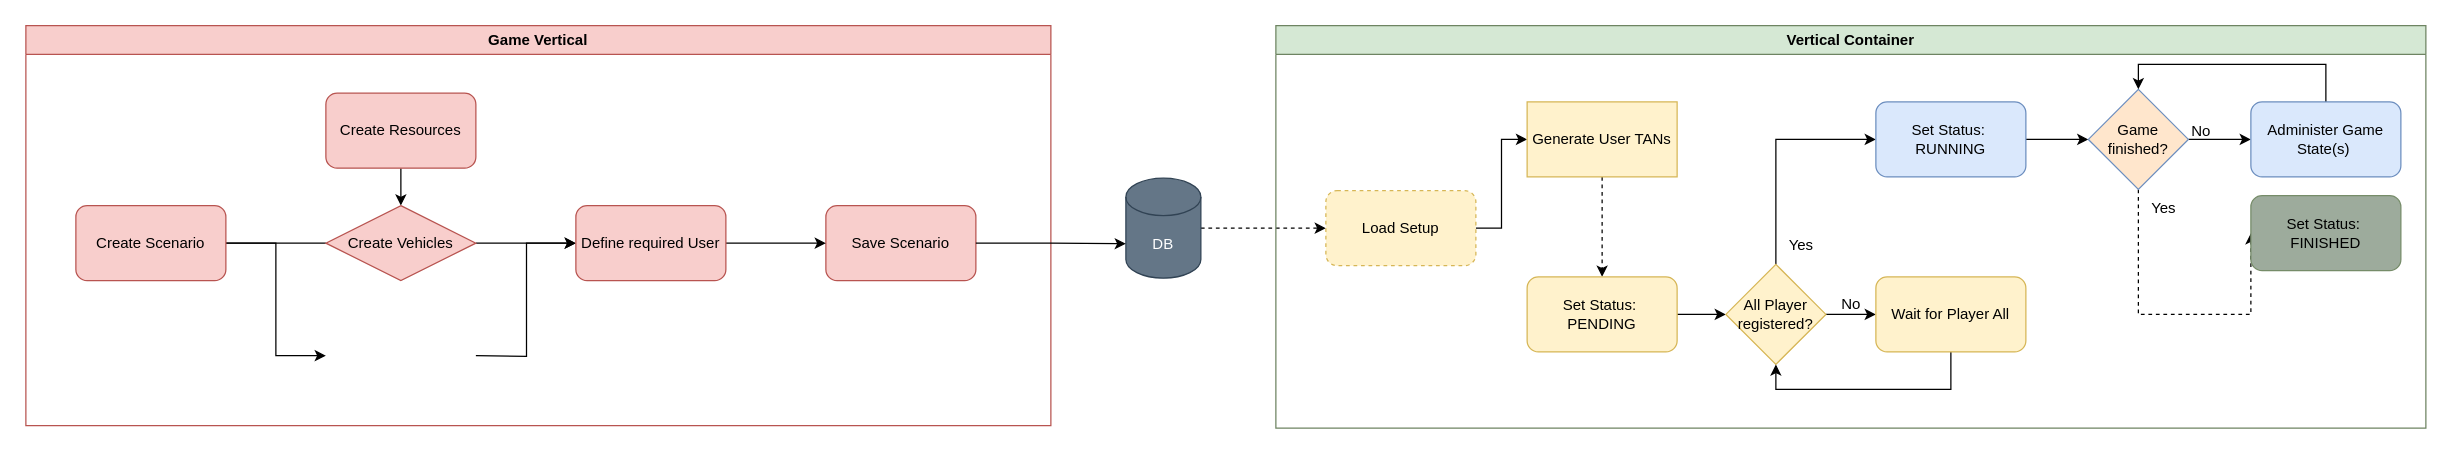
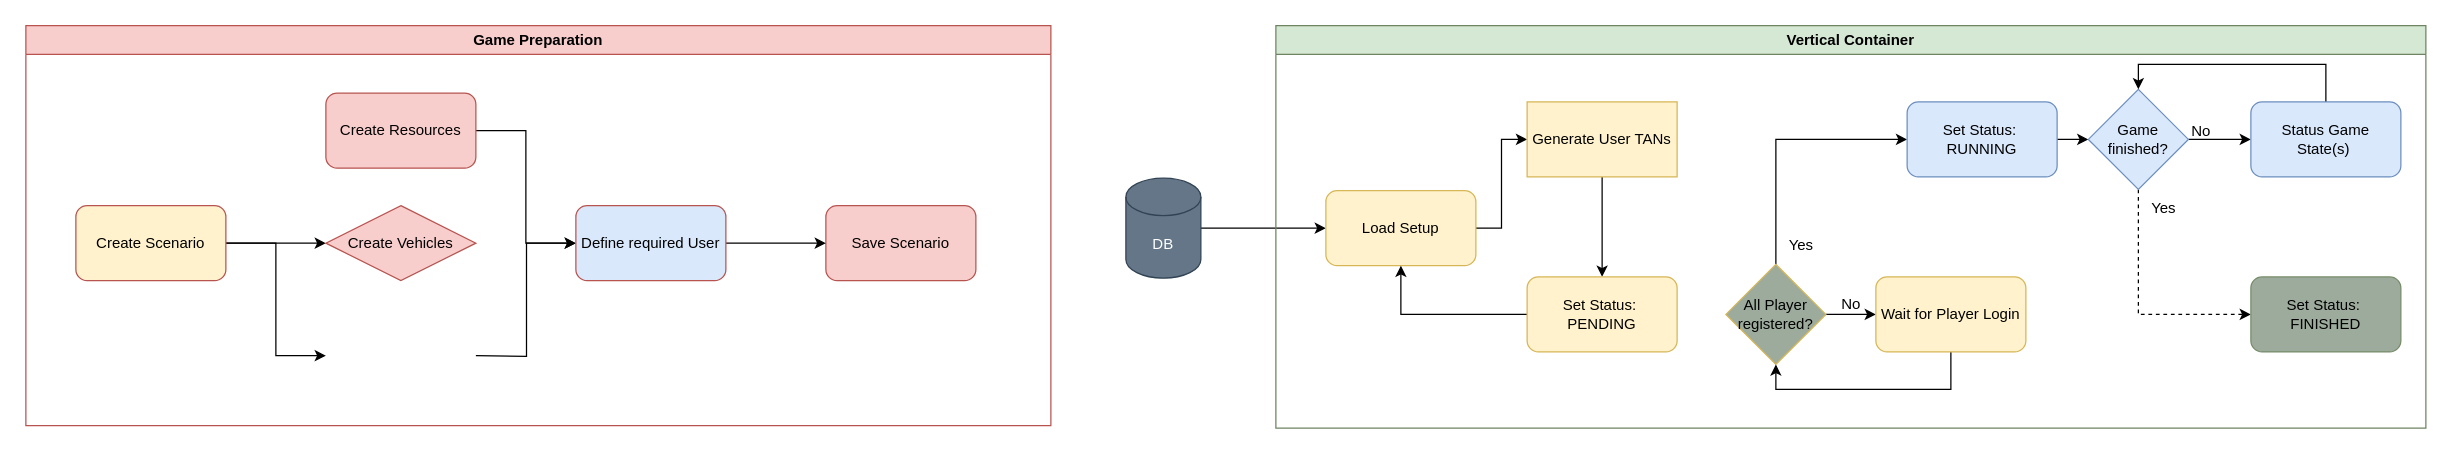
node "Game Vertical": label "Game Vertical" -> "Game Preparation"
node "Set Status: RUNNING": moved (1951, 139) -> (1982, 139)
node "Game finished?": fillcolor #ffe6cc -> #dae8fc
node "Administer Game State(s)": label "Administer Game State(s)" -> "Status Game State(s)"
edge "Create Resources" -> "Create Vehicles": now "Create Resources" -> "Define required User"
edge "Generate User TANs" -> "Set Status: PENDING": style dashed -> solid
edge "DB" -> "Load Setup": style dashed -> solid
node "Load Setup": style dashed -> solid
node "Set Status: FINISHED": moved (2326, 233) -> (2326, 314)
node "Create Scenario": fillcolor #f8cecc -> #fff2cc
edge "Create Scenario" -- "Create Vehicles": arrowhead none -> classic
edge "Create Vehicles" -> "Define required User": removed
node "Define required User": fillcolor #f8cecc -> #dae8fc
edge "Save Scenario" -> "DB": removed
edge "Set Status: PENDING" -> "All Player registered?": now "Set Status: PENDING" -> "Load Setup"
node "All Player registered?": fillcolor #fff2cc -> #9dab9c
node "Wait for Player All": label "Wait for Player All" -> "Wait for Player Login"
